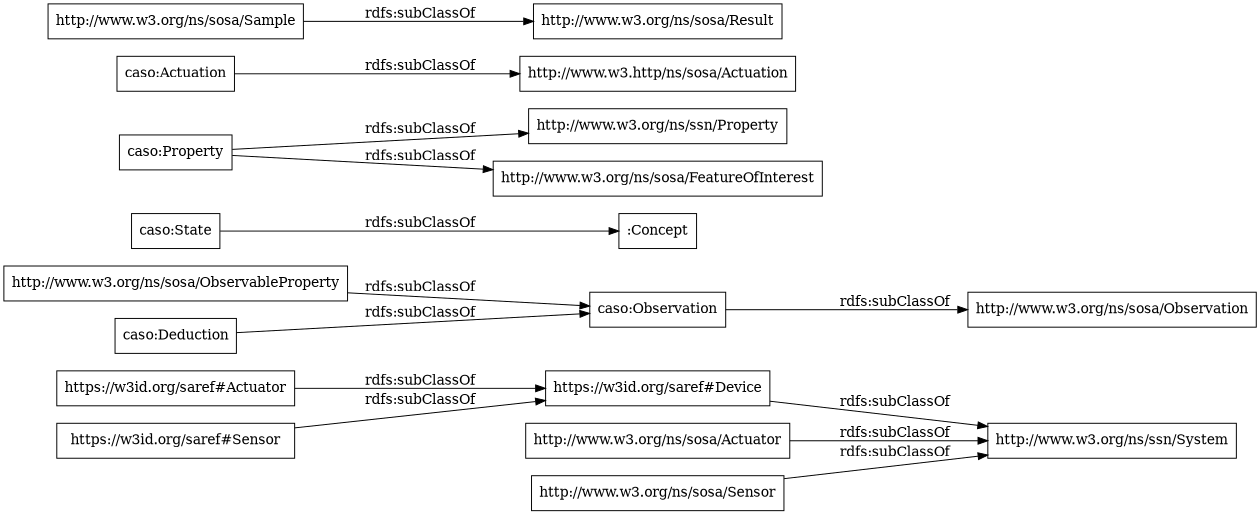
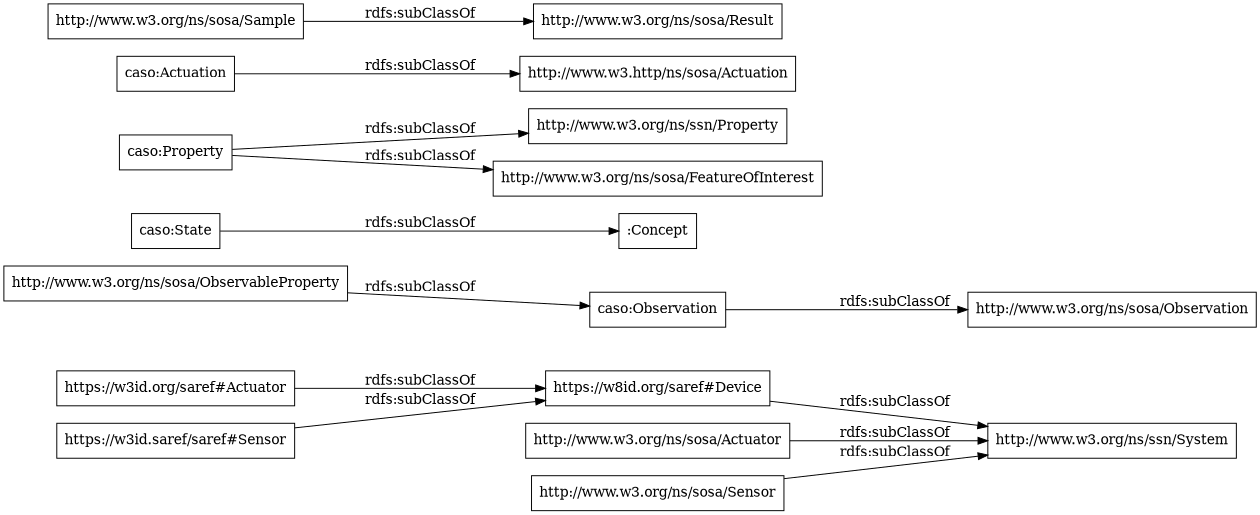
node "caso:Deduction": removed
node "https://w3id.org/saref#Device": label "https://w3id.org/saref#Device" -> "https://w8id.org/saref#Device"
node "https://w3id.org/saref#Sensor": label "https://w3id.org/saref#Sensor" -> "https://w3id.saref/saref#Sensor"
